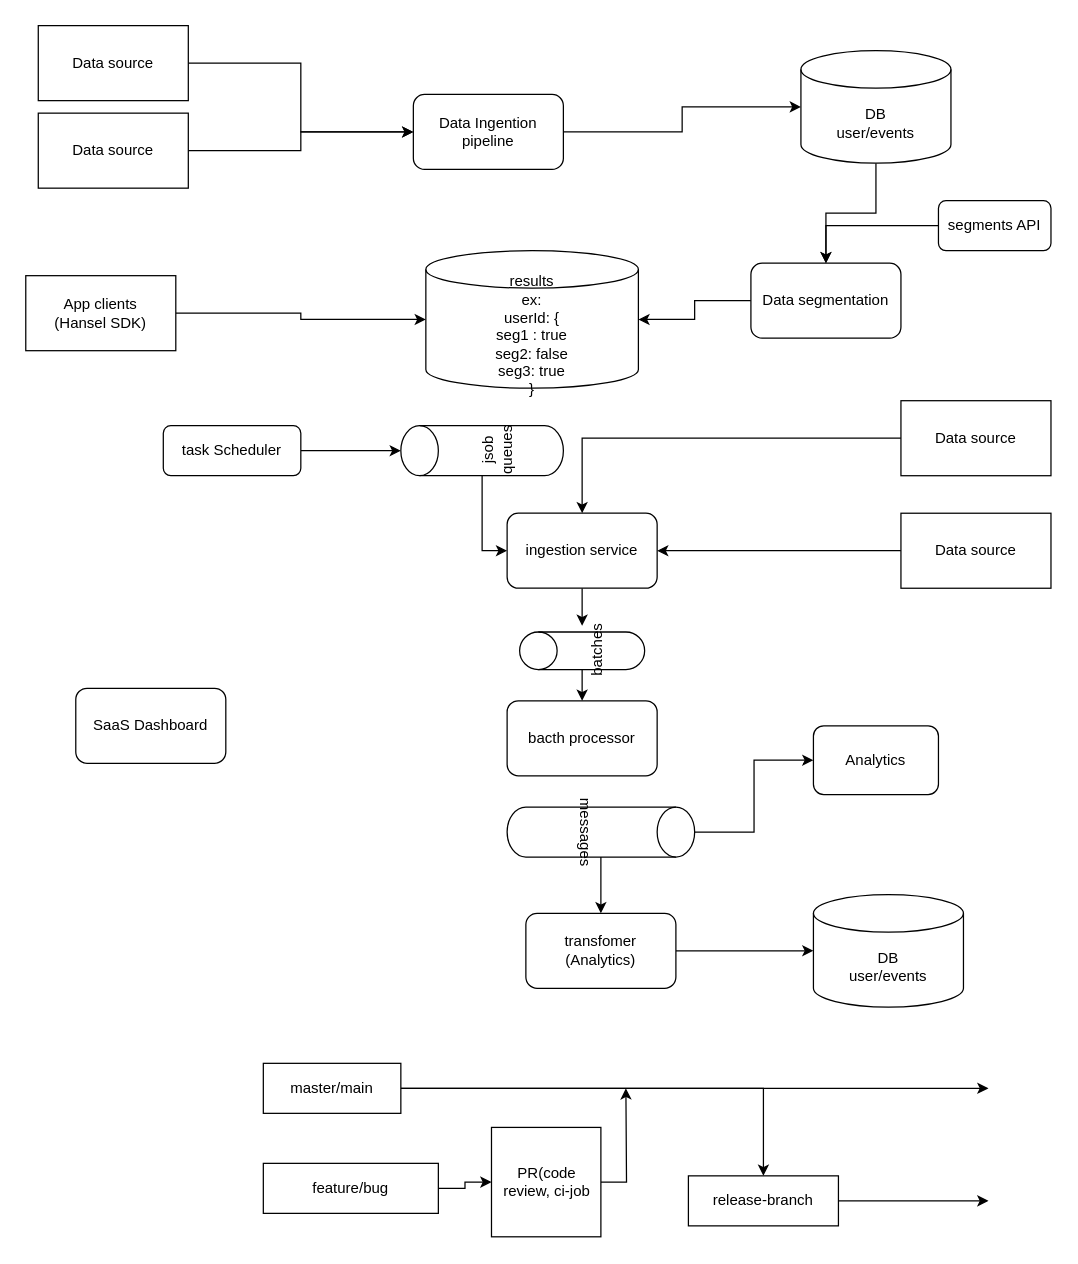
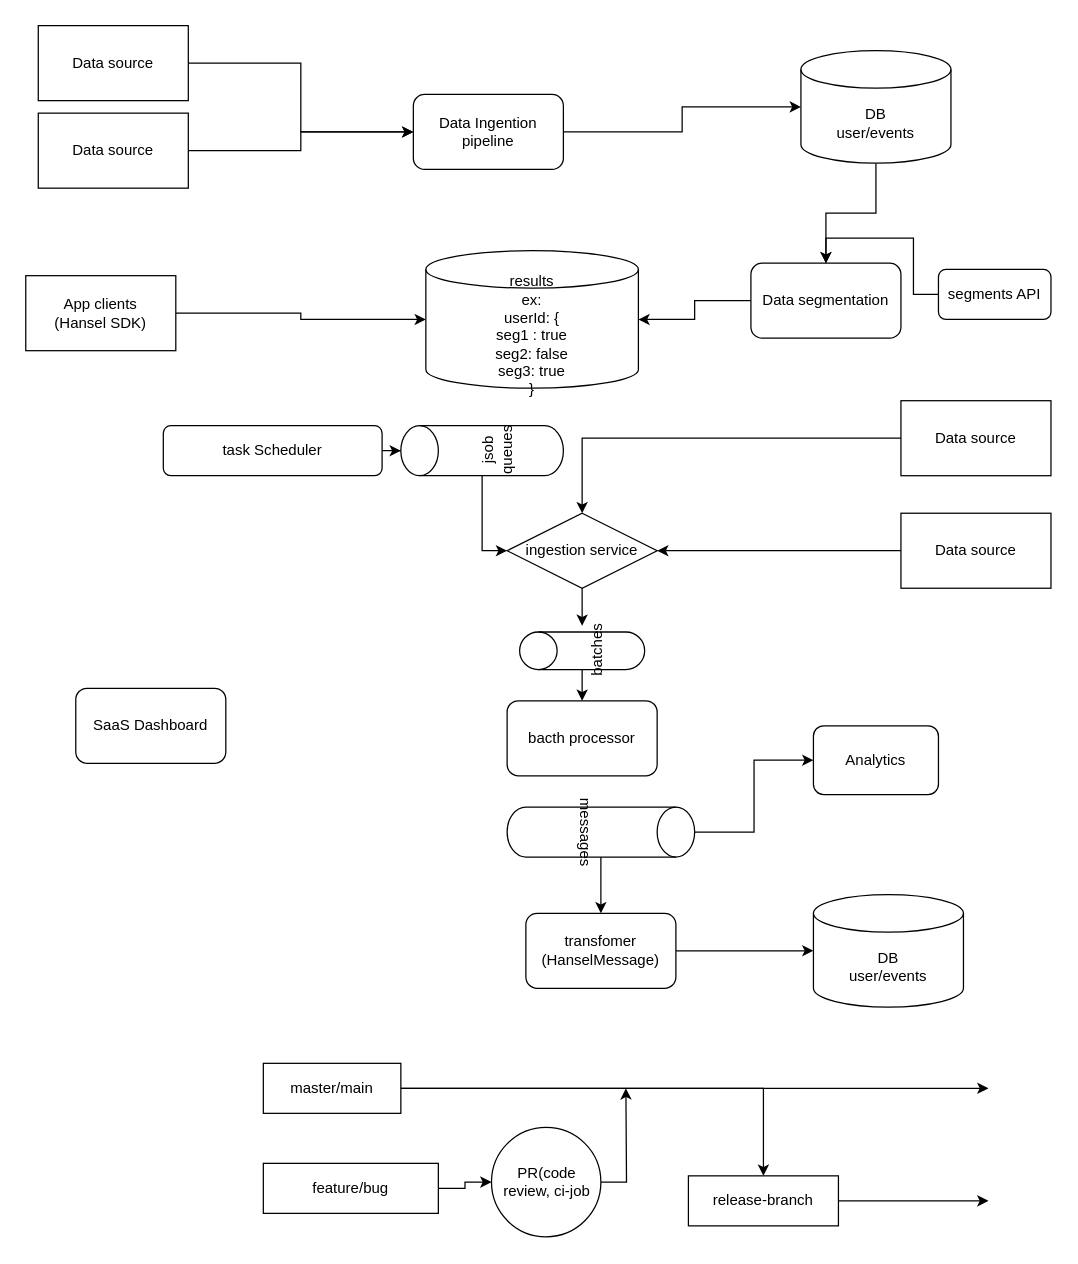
node "segments API": moved (994, 226) -> (994, 294)
node "task Scheduler": size 138x50 -> 219x50
node "ingestion service": shape rounded rectangle -> diamond
node "transfomer (Analytics)": label "transfomer (Analytics)" -> "transfomer (HanselMessage)"
node "PR(code review, ci-job": shape rectangle -> ellipse
